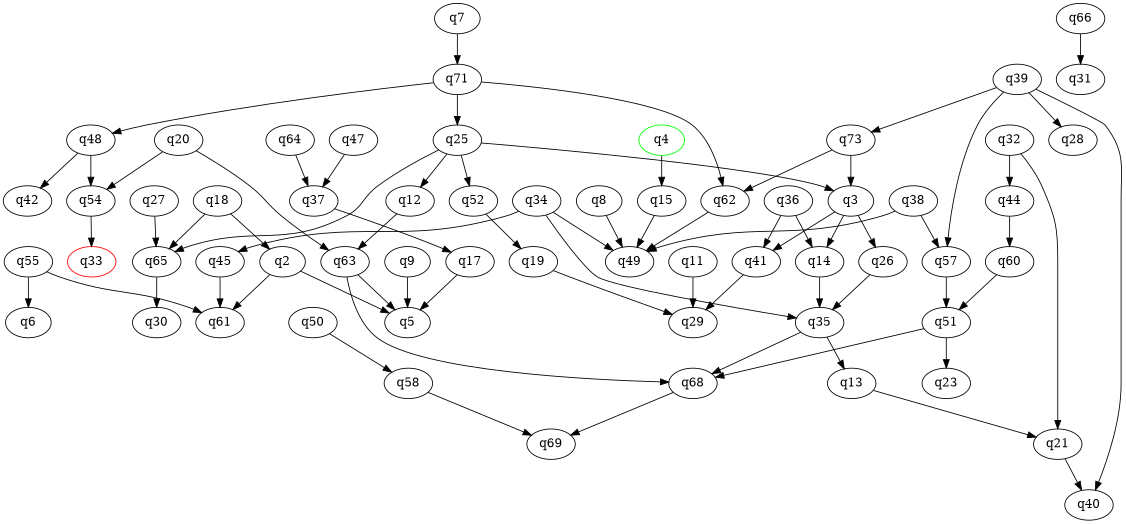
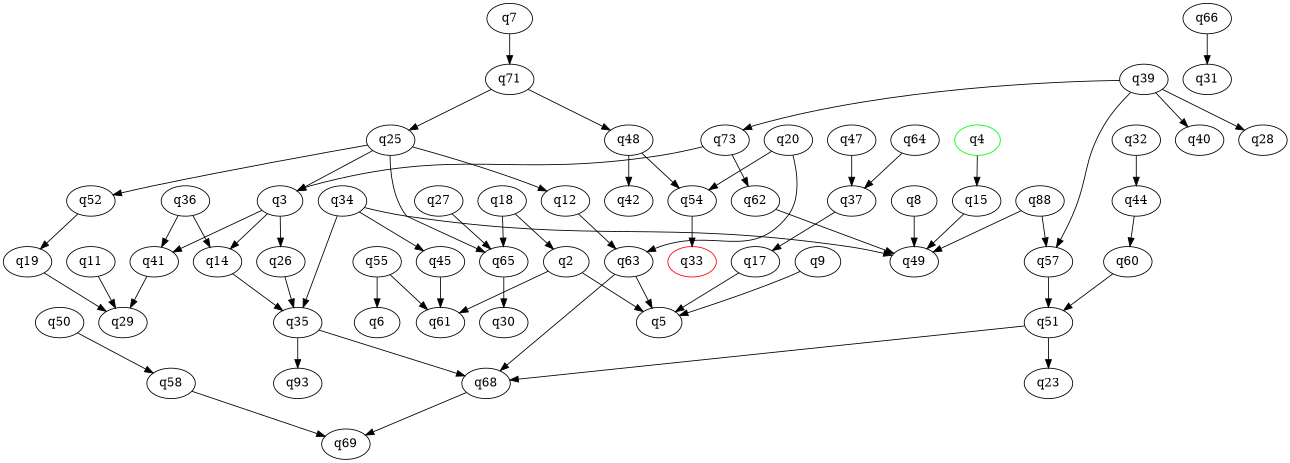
edge "q71" -> "q62": removed
node "q38": label "q38" -> "q88"
node "q13": label "q13" -> "q93"
node "q21": removed
